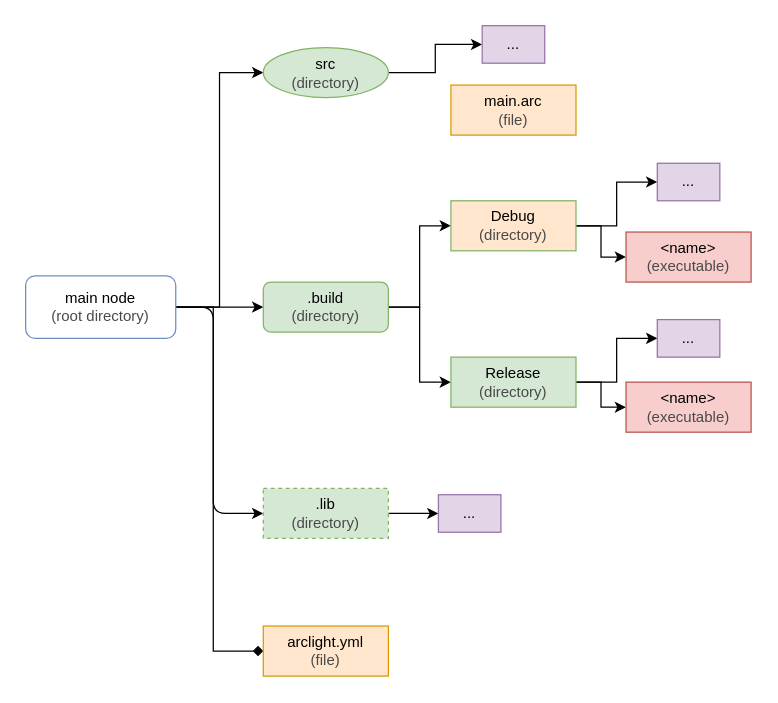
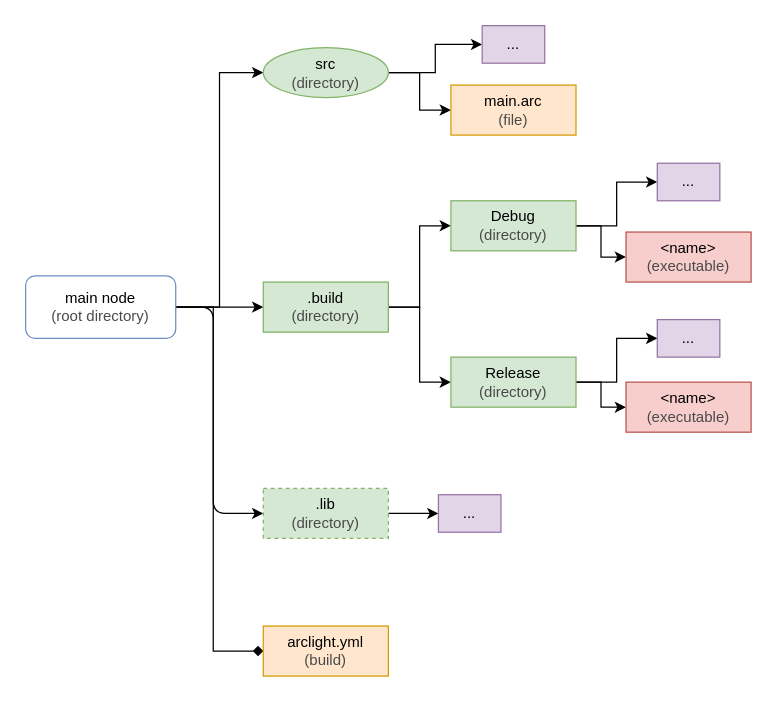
edge "src (directory)" -> "main.arc (file)": added
node "Debug (directory)": fillcolor #ffe6cc -> #d5e8d4
node ".build (directory)": shape rounded rectangle -> rectangle
node "arclight.yml (file)": label "arclight.yml (file)" -> "arclight.yml (build)"
